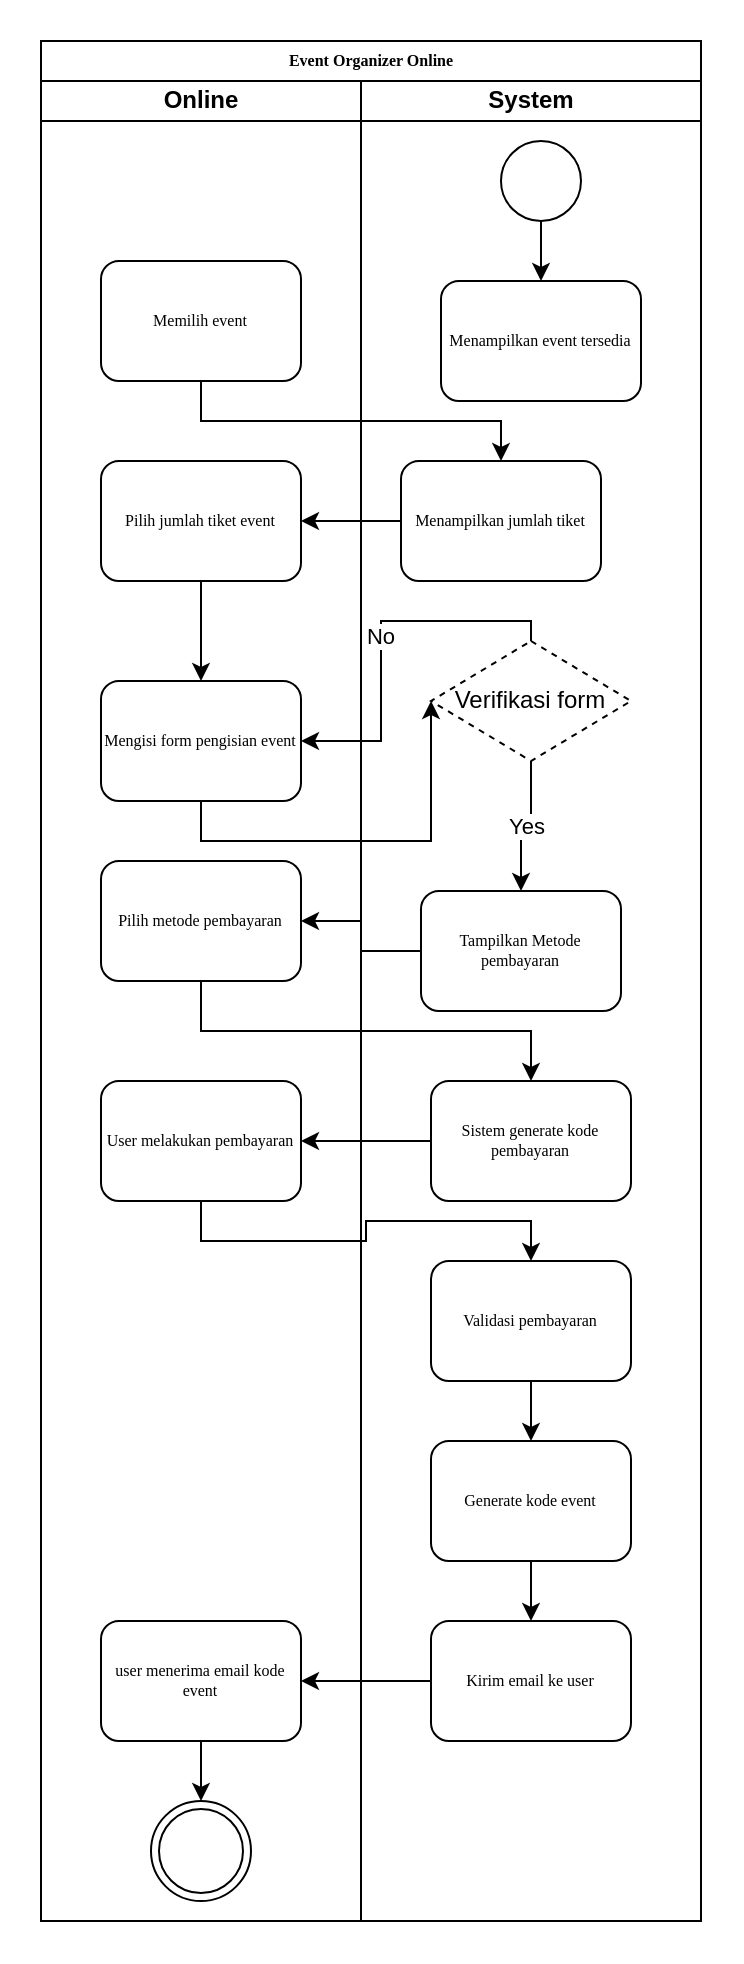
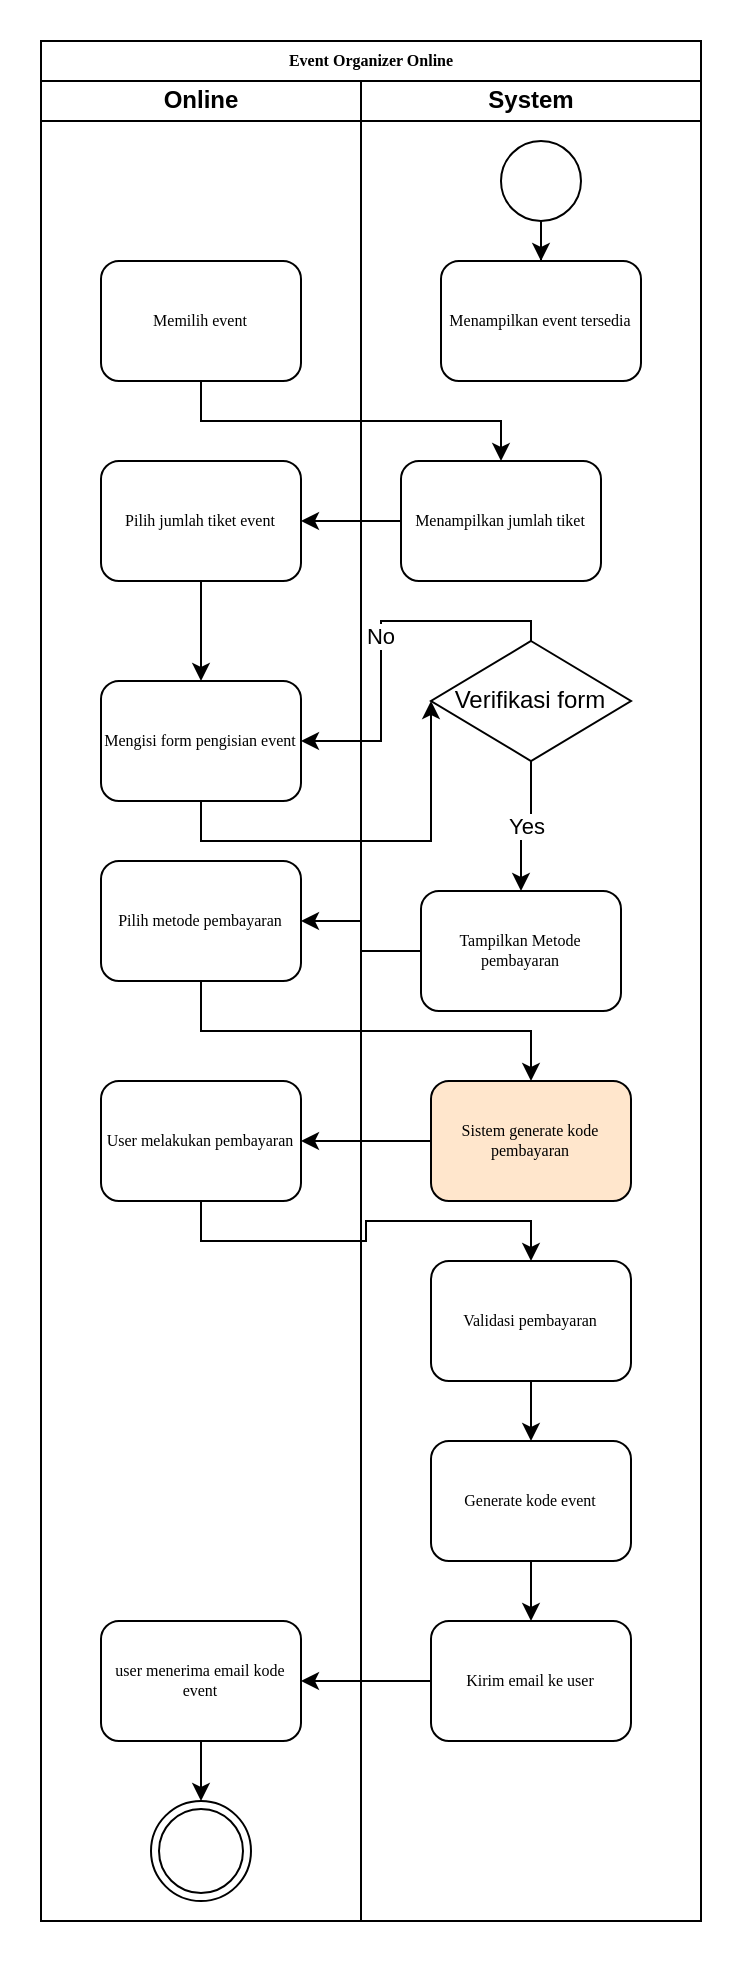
node "Menampilkan event tersedia": moved (541, 341) -> (541, 321)
node "Verifikasi form": style dashed -> solid
node "Sistem generate kode pembayaran": fillcolor #ffffff -> #ffe6cc
